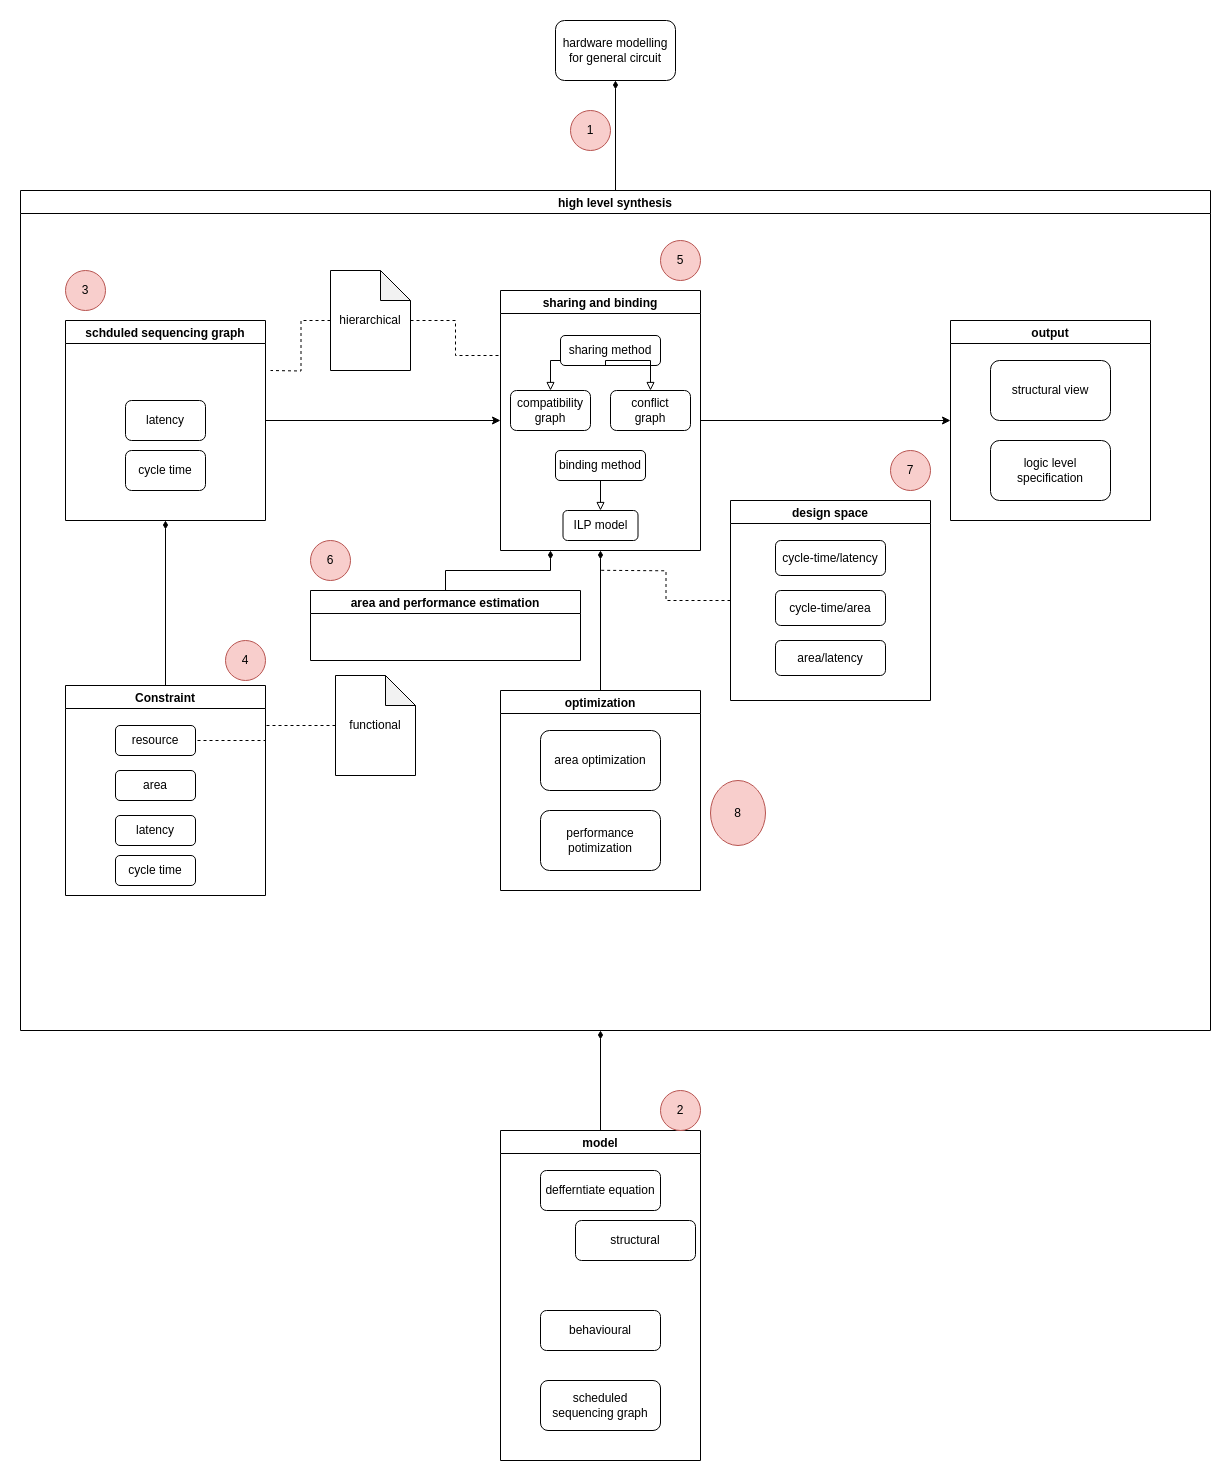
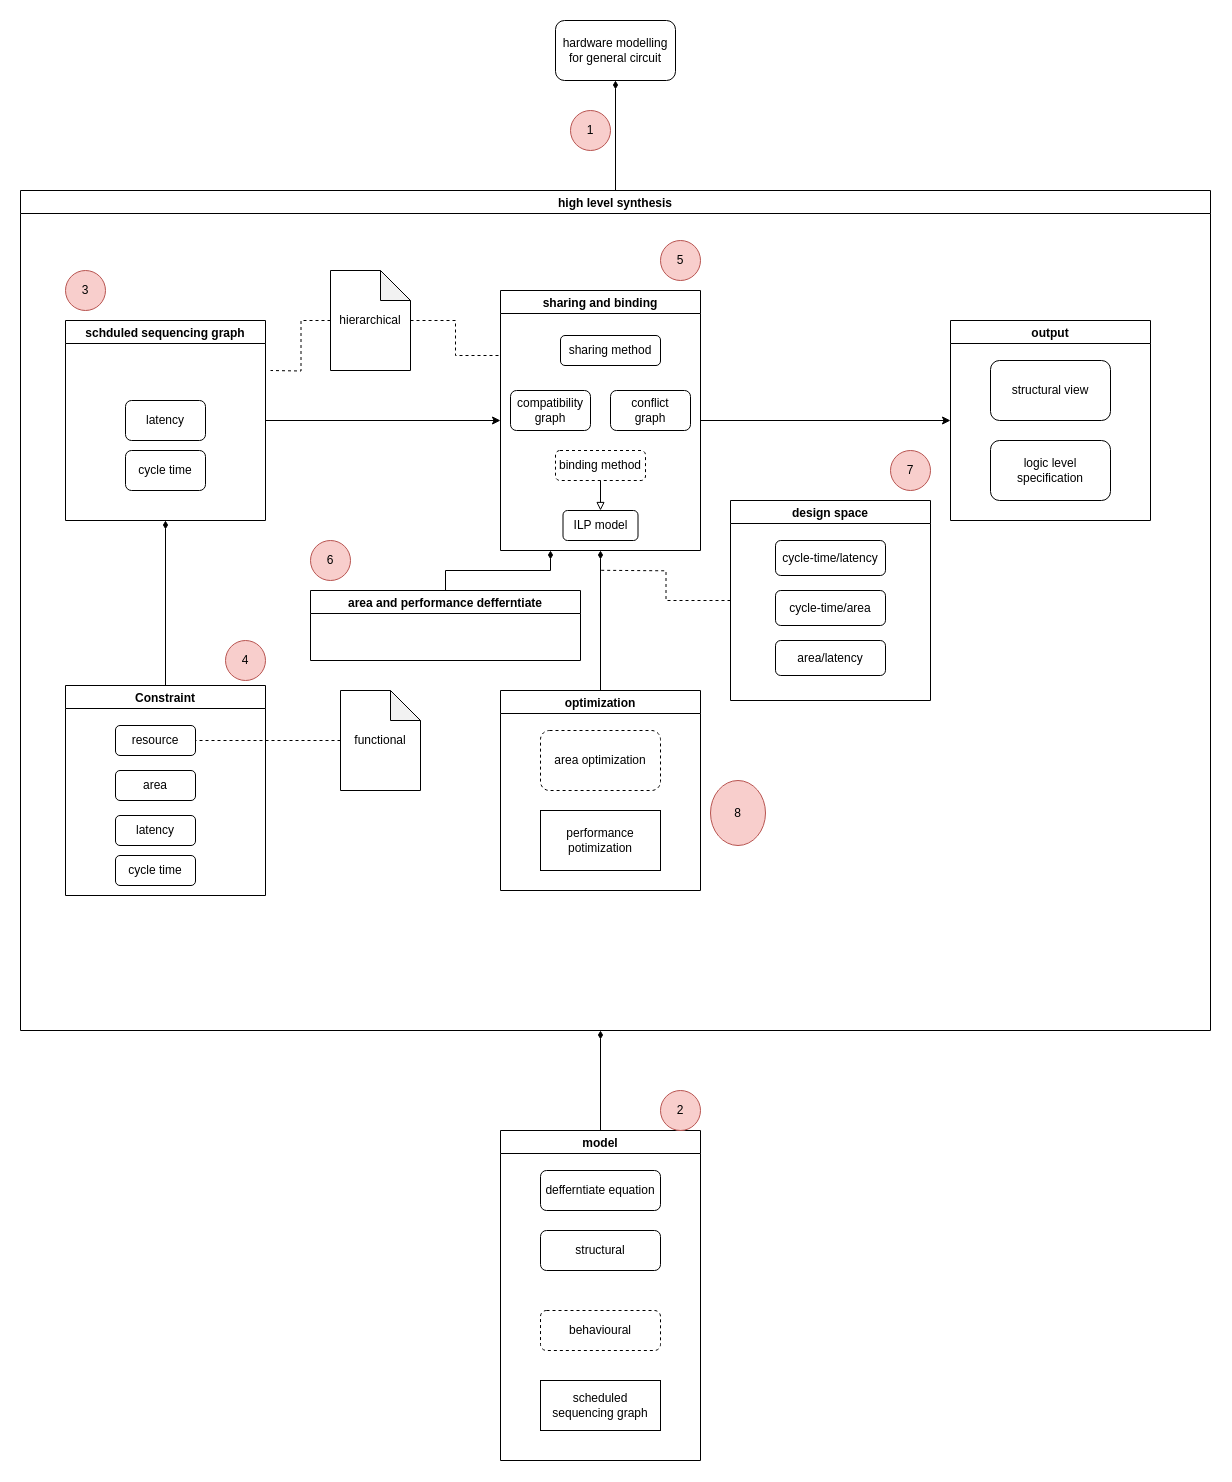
edge "sharing method" -> "conflict graph": removed
edge "sharing method" -> "compatibility graph": removed
node "binding method": style solid -> dashed
node "area and performance estimation": label "area and performance estimation" -> "area and performance defferntiate"
node "functional": moved (376, 726) -> (381, 741)
node "area optimization": style solid -> dashed
node "performance potimization": shape rounded rectangle -> rectangle
node "structural": moved (636, 1241) -> (601, 1251)
node "behavioural": style solid -> dashed
node "scheduled sequencing graph": shape rounded rectangle -> rectangle
